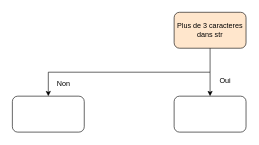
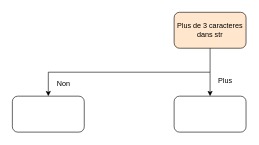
node "Oui": label "Oui" -> "Plus"
